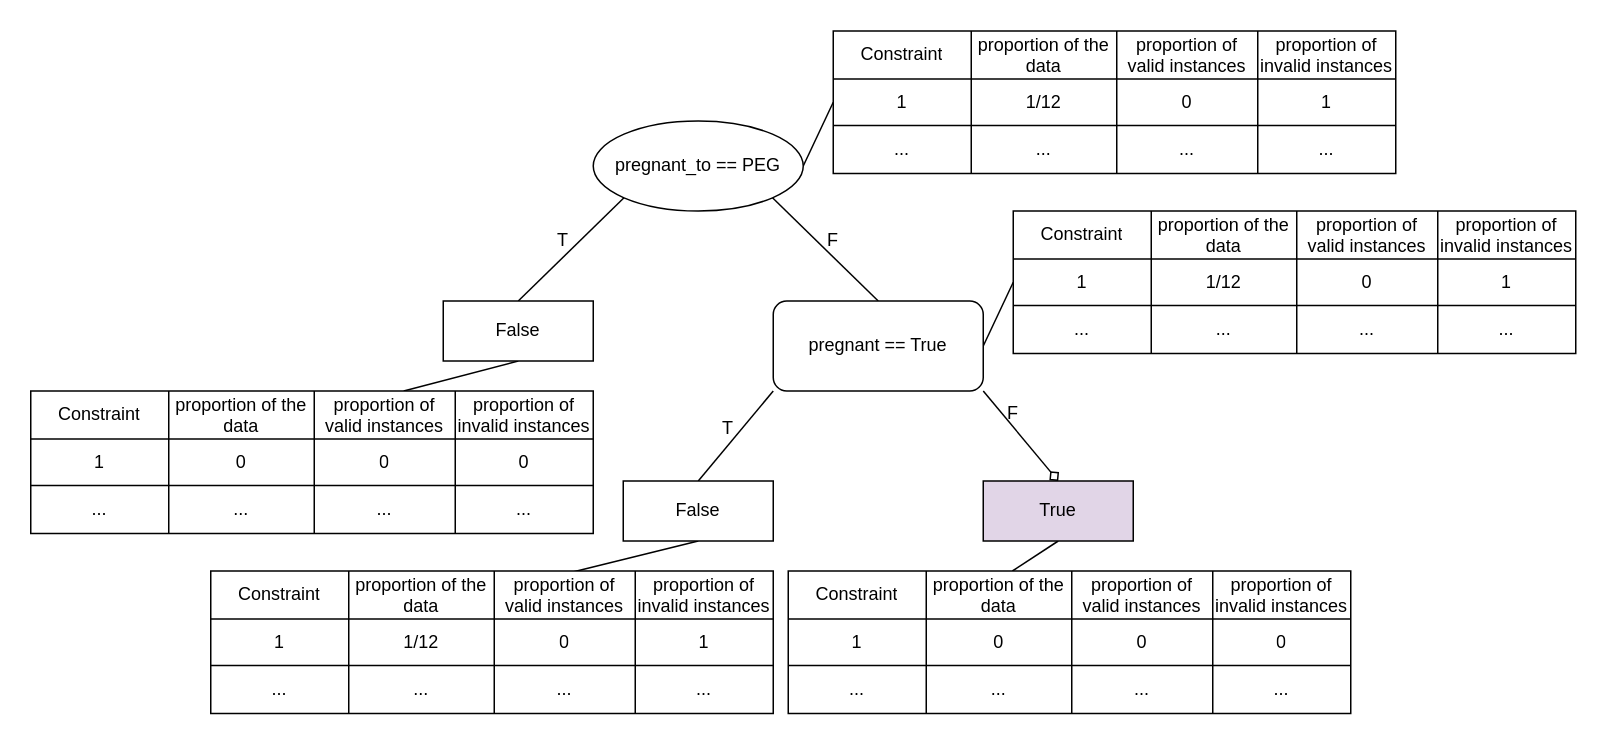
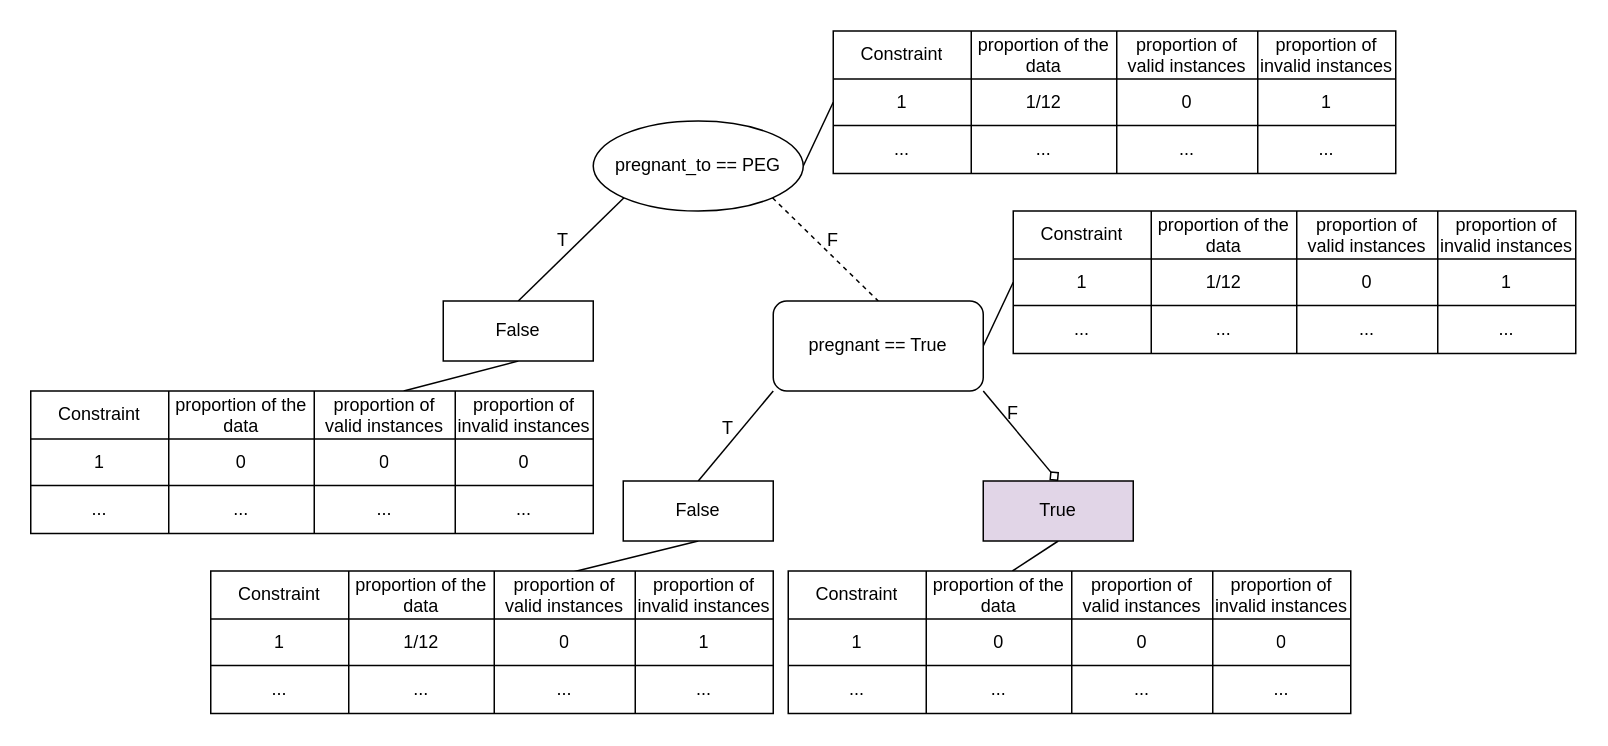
edge "pregnant_to == PEG" -- "pregnant == True": style solid -> dashed
